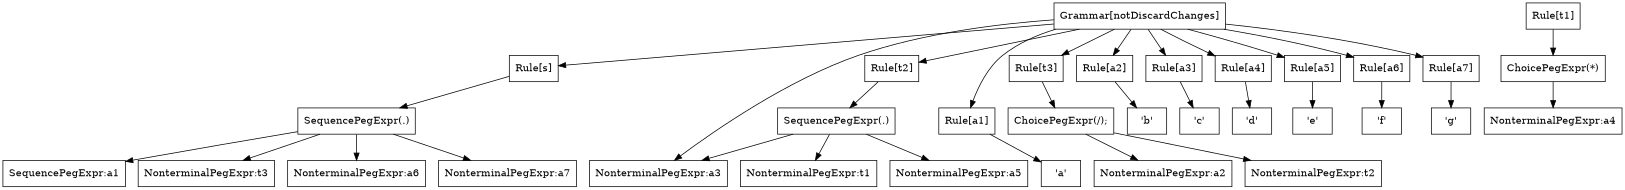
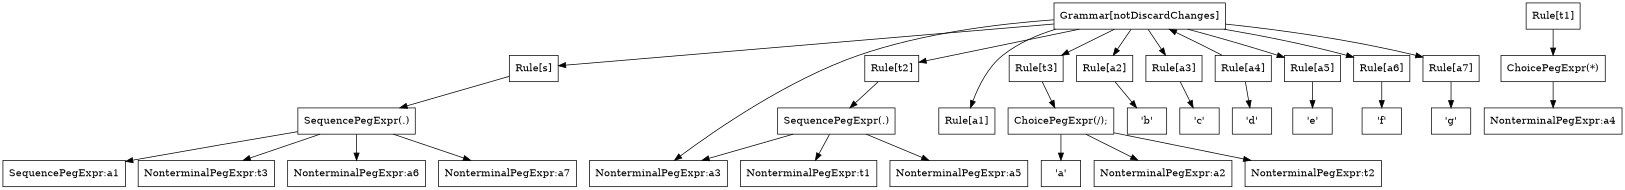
edge "Grammar[notDiscardChanges]" -> "Rule[a4]": reversed
edge "Rule[a1]" -> "'a'": now "ChoicePegExpr(/);" -> "'a'"
